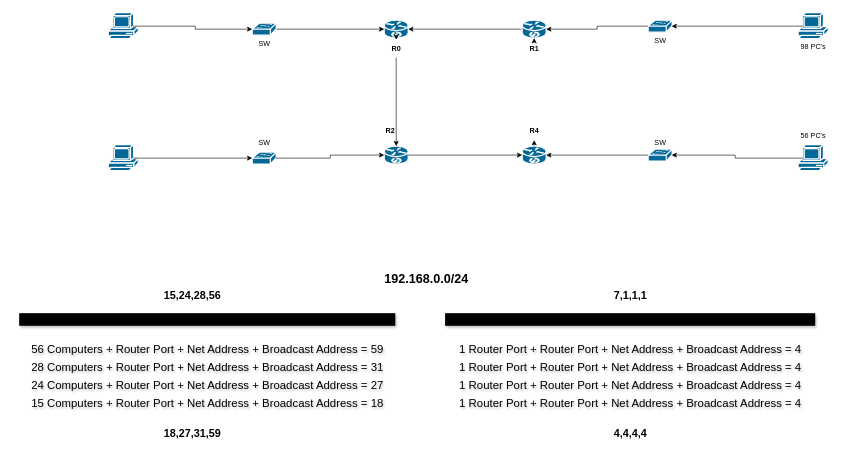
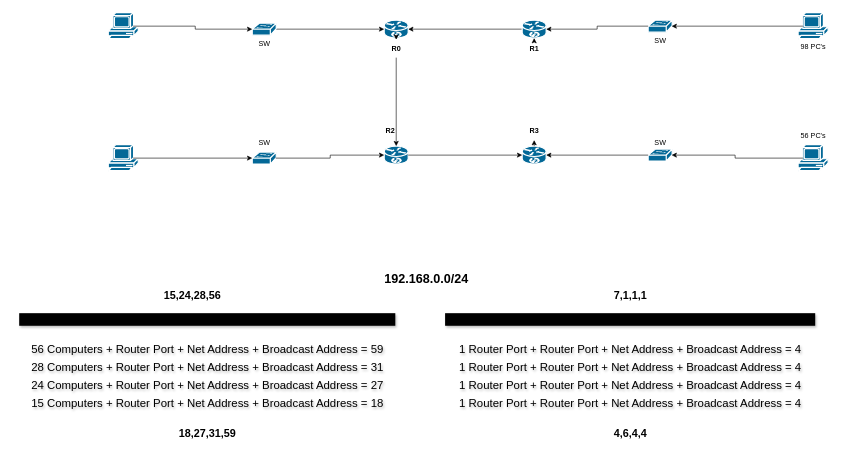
node "R4": label "R4" -> "R3"
node "18,27,31,59": moved (192, 434) -> (207, 434)
node "4,4,4,4": label "4,4,4,4" -> "4,6,4,4"
